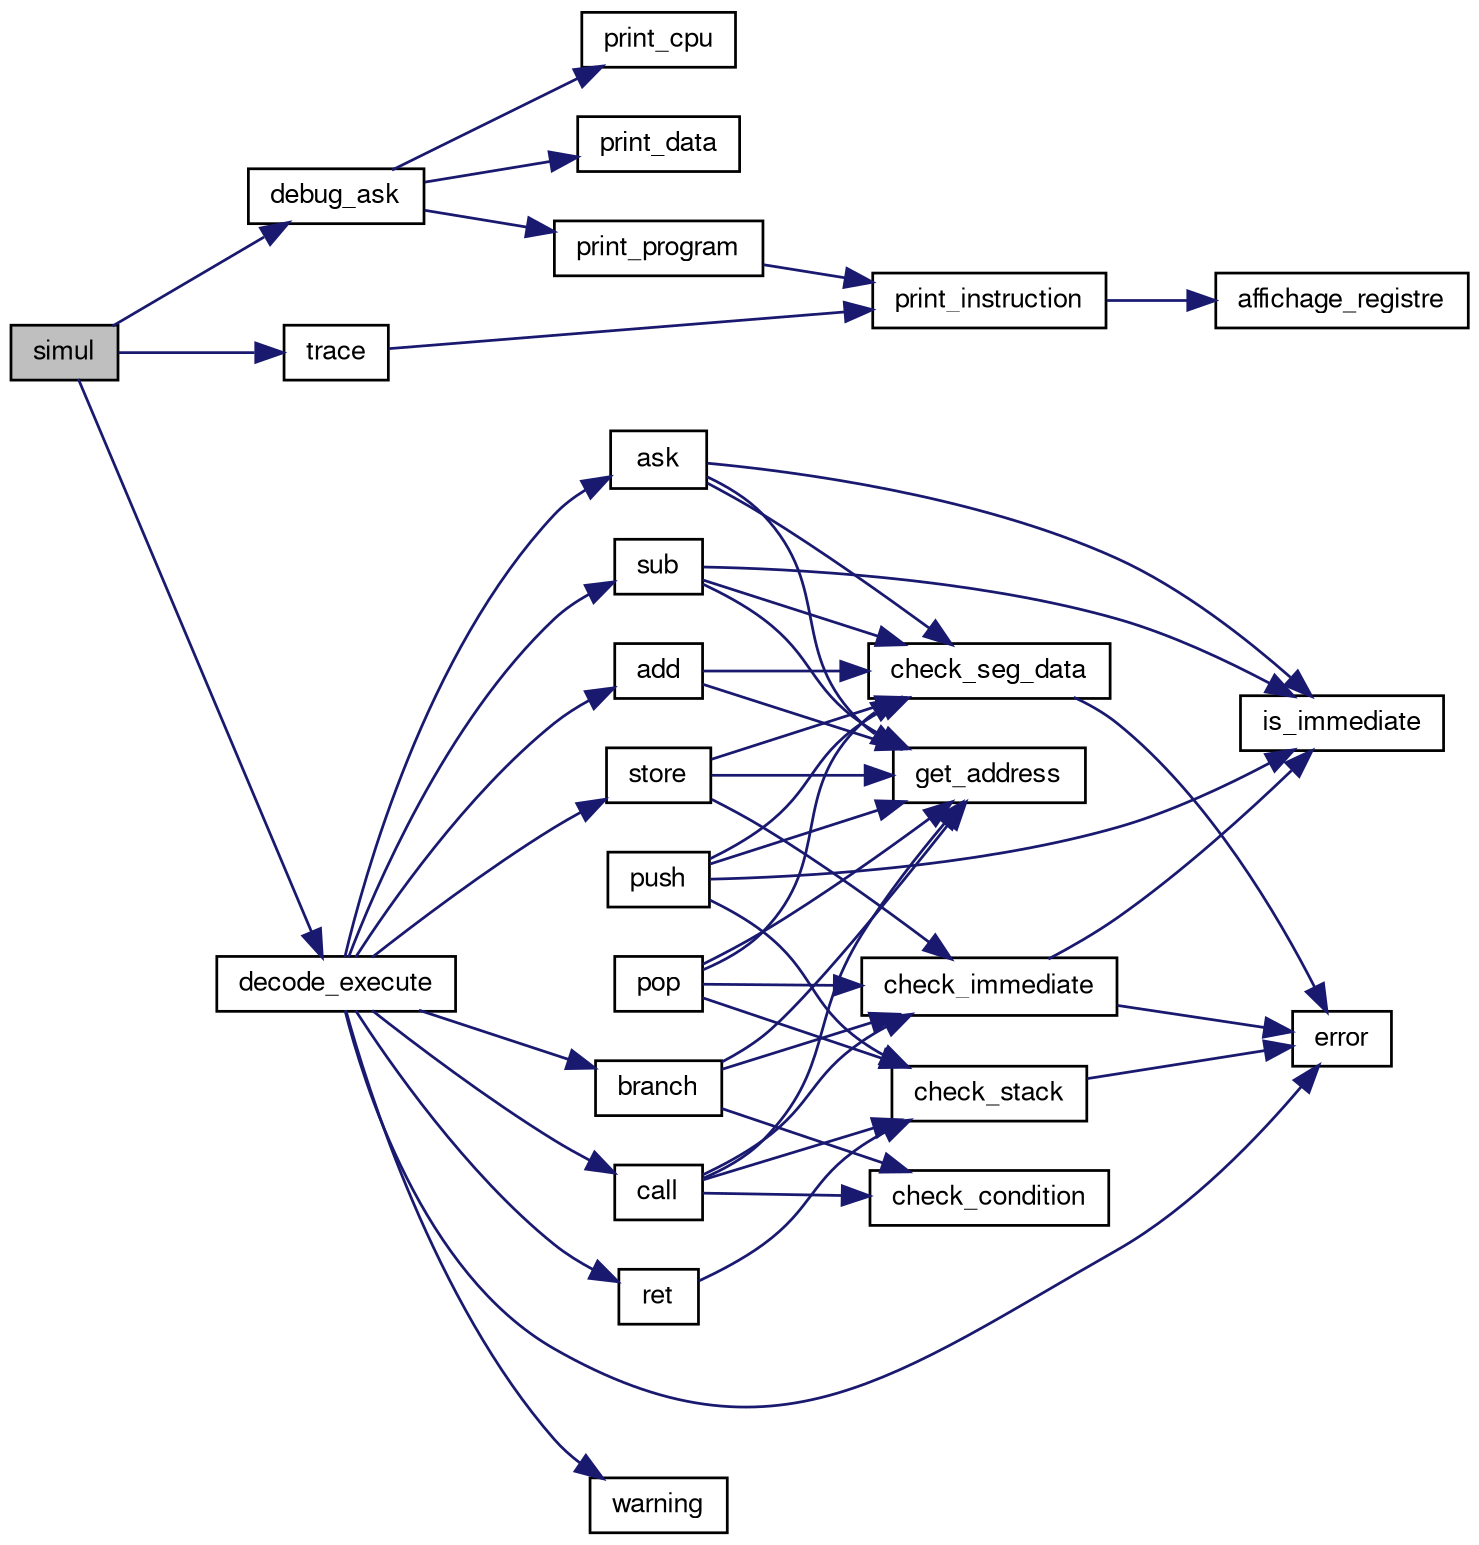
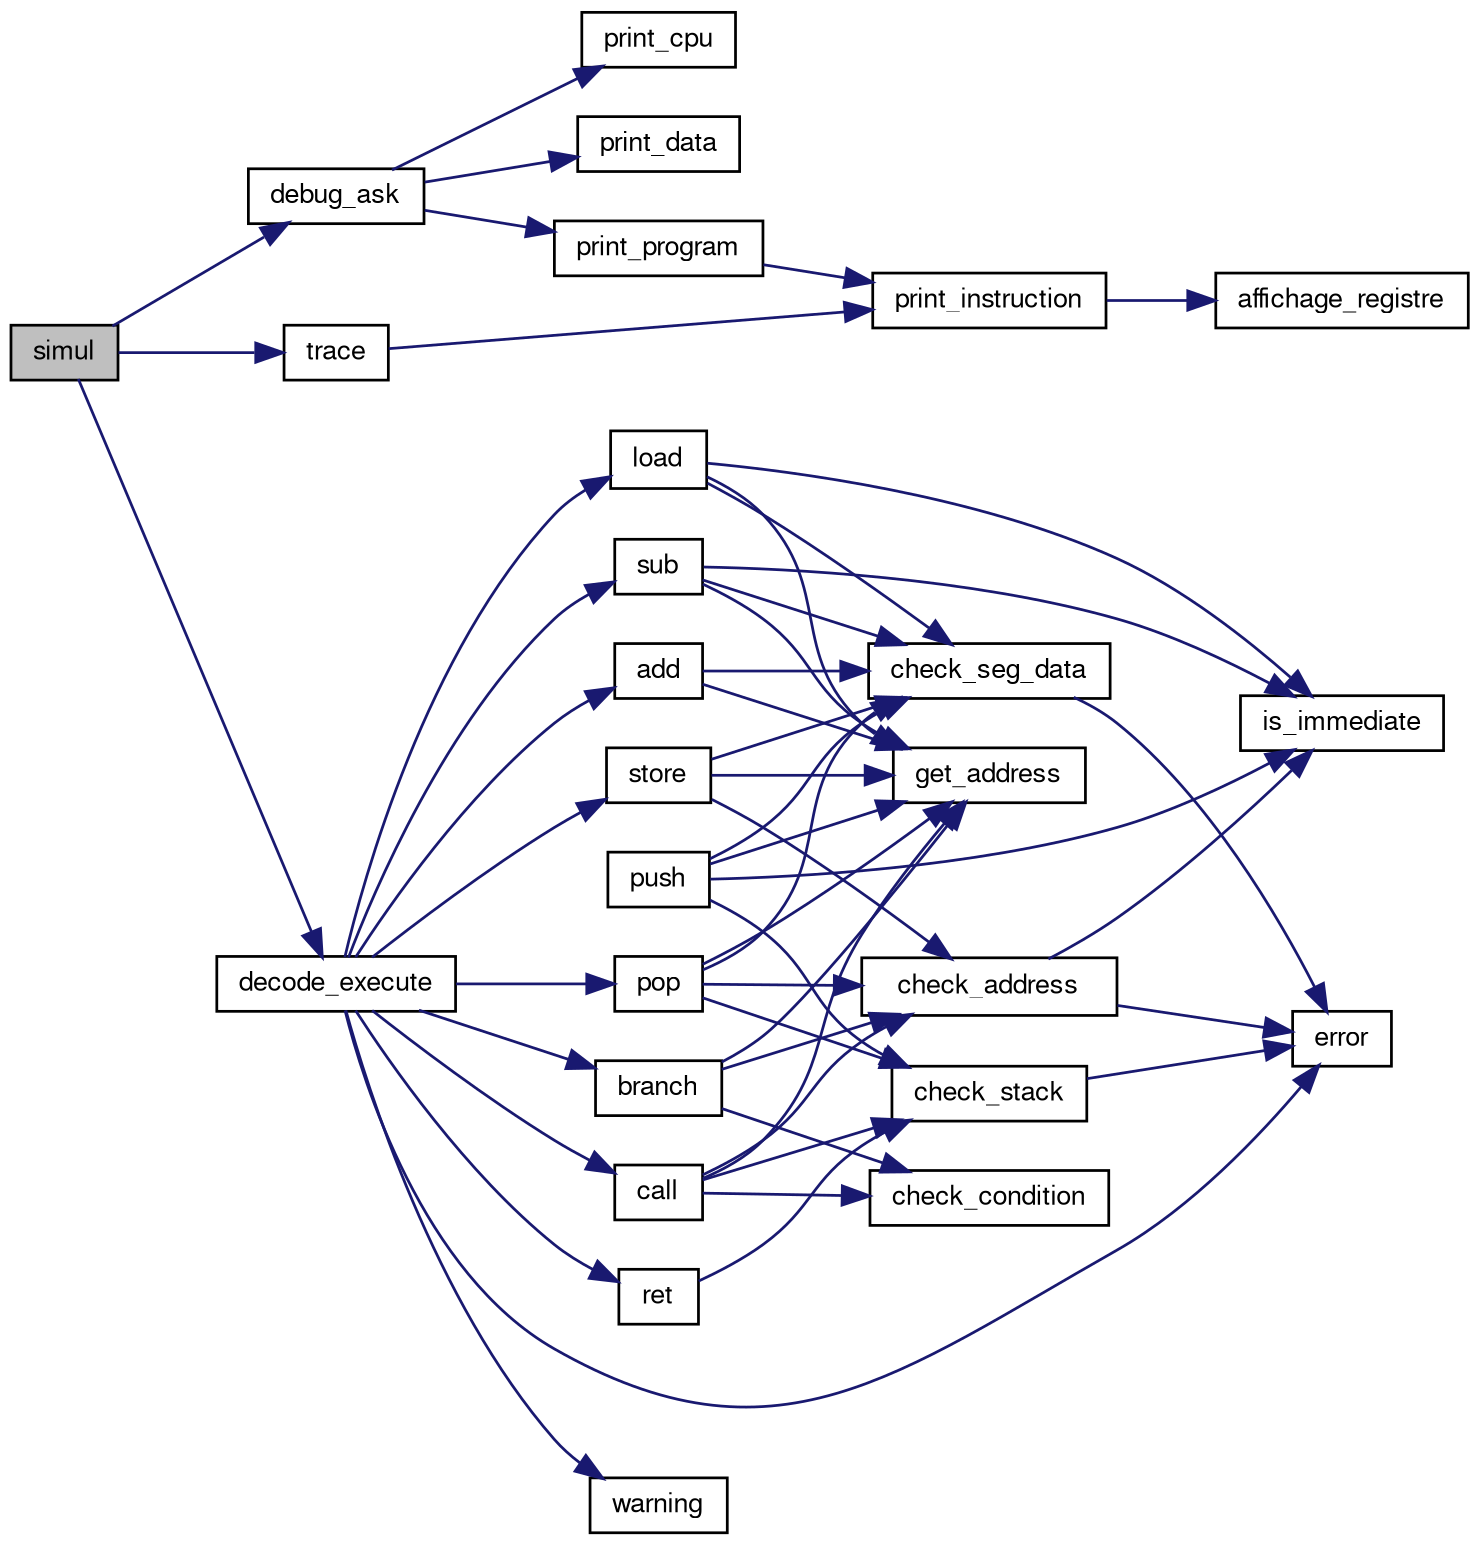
node "ask": label "ask" -> "load"
edge "decode_execute" -> "pop": added
node "check_immediate": label "check_immediate" -> "check_address"
